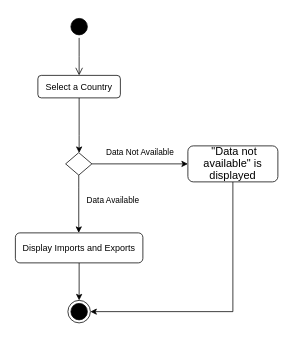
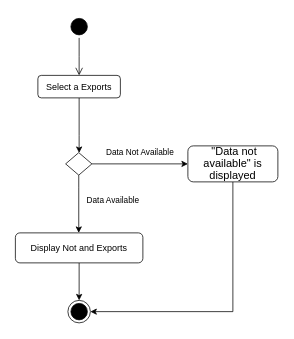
node "Select a Country": label "Select a Country" -> "Select a Exports"
node "Display Imports and Exports": label "Display Imports and Exports" -> "Display Not and Exports"
